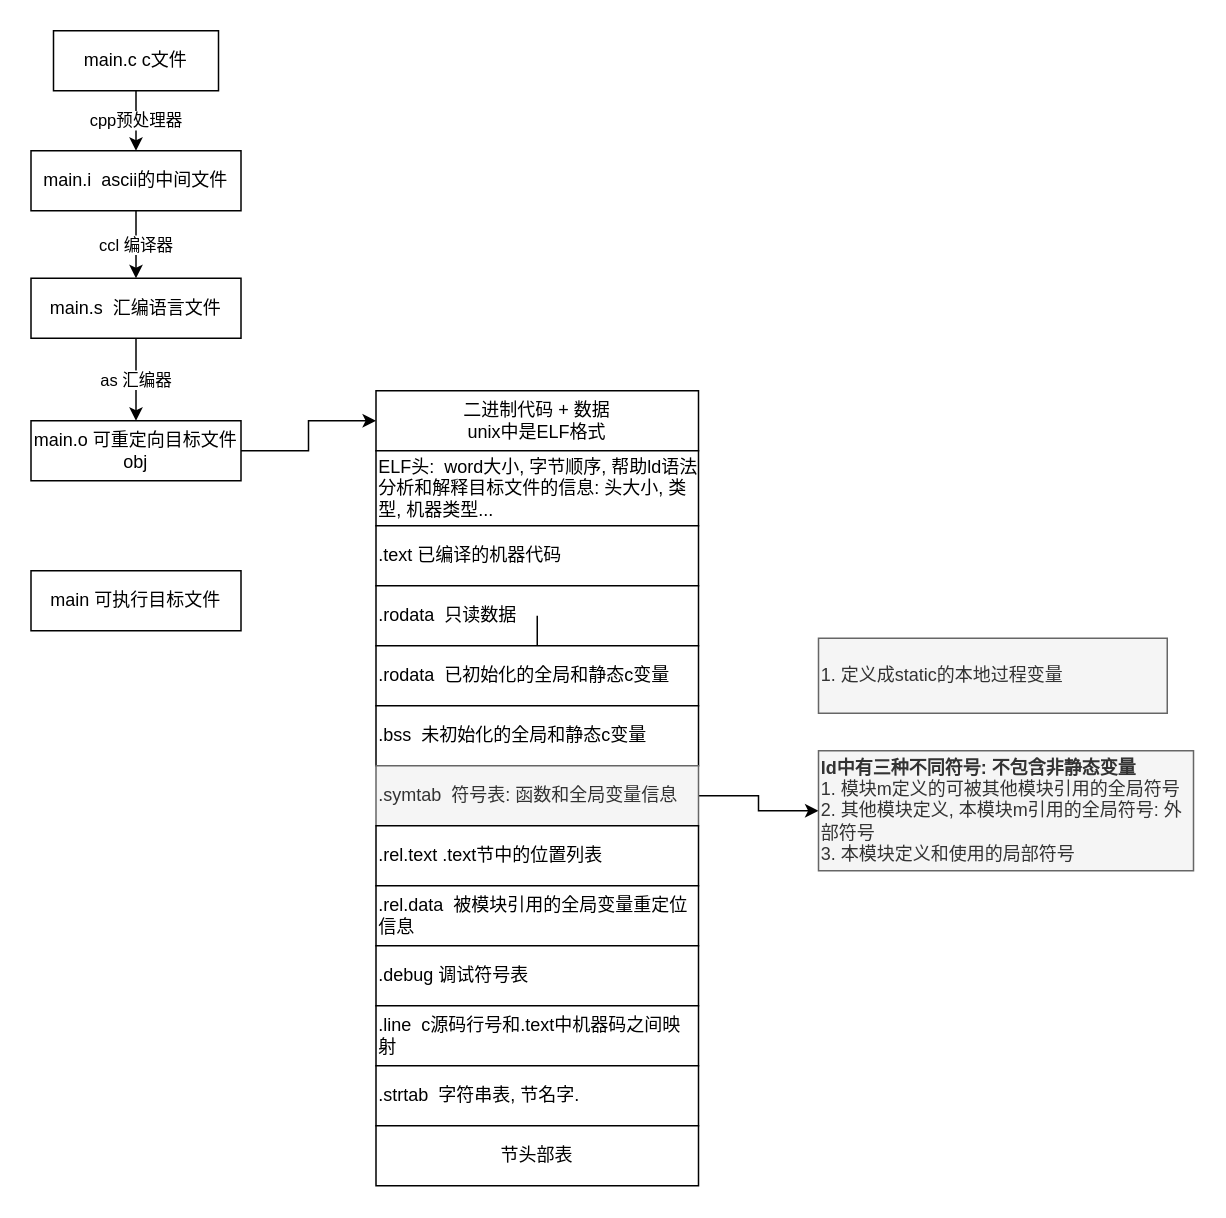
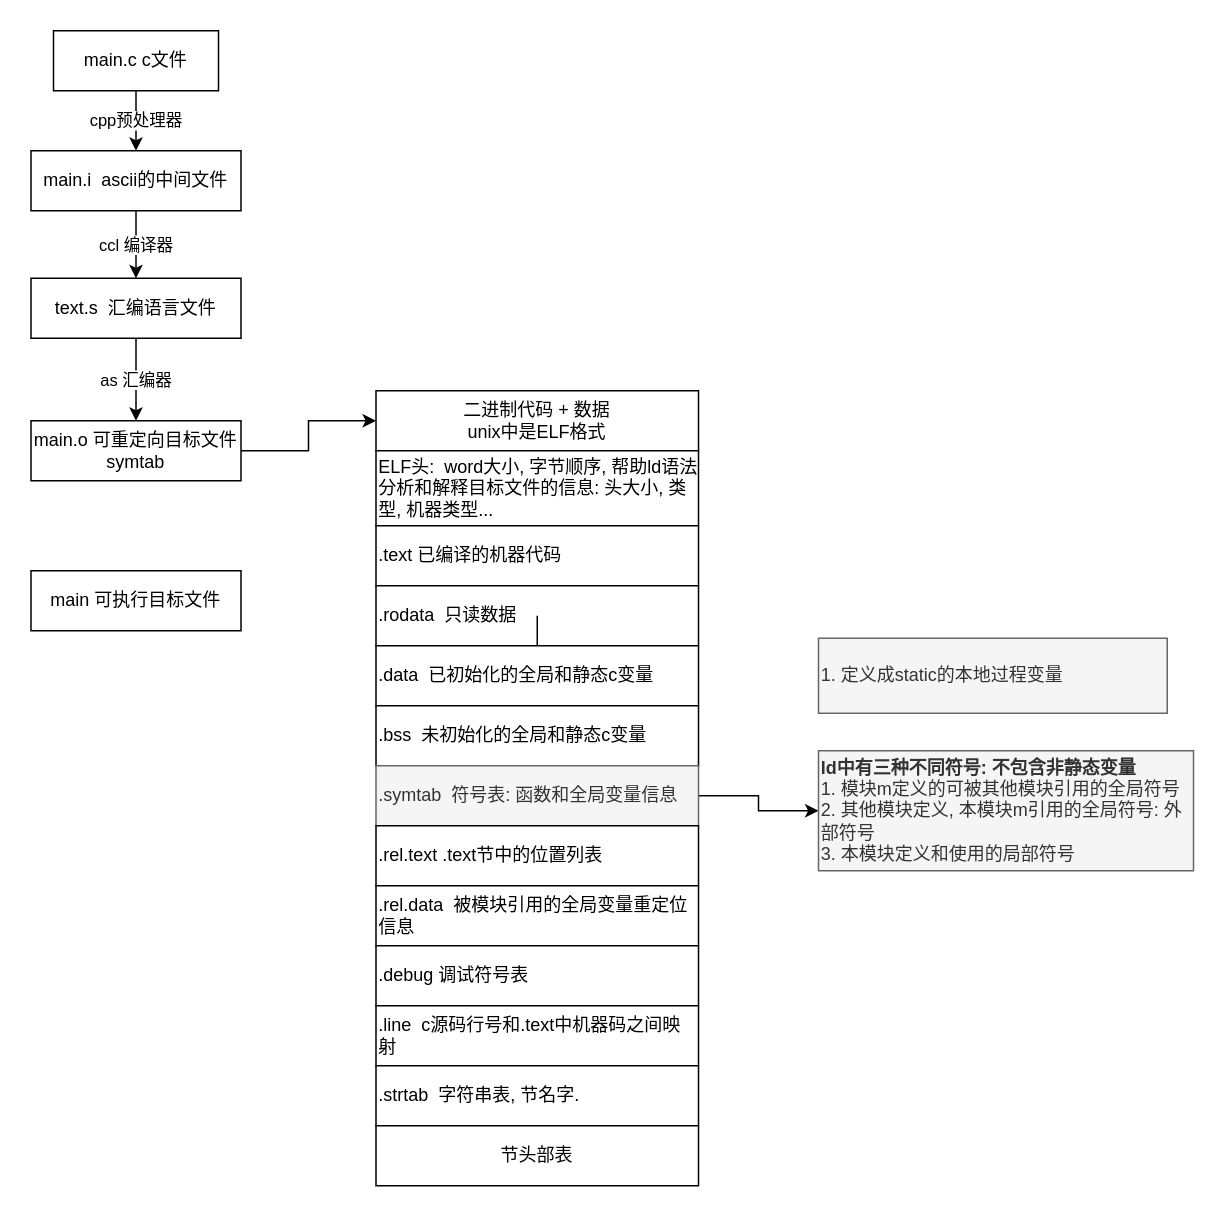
node "main.s 汇编语言文件": label "main.s 汇编语言文件" -> "text.s 汇编语言文件"
node "main.o 可重定向目标文件 obj": label "main.o 可重定向目标文件 obj" -> "main.o 可重定向目标文件 symtab"
node ".rodata 已初始化的全局和静态c变量": label ".rodata 已初始化的全局和静态c变量" -> ".data 已初始化的全局和静态c变量"
